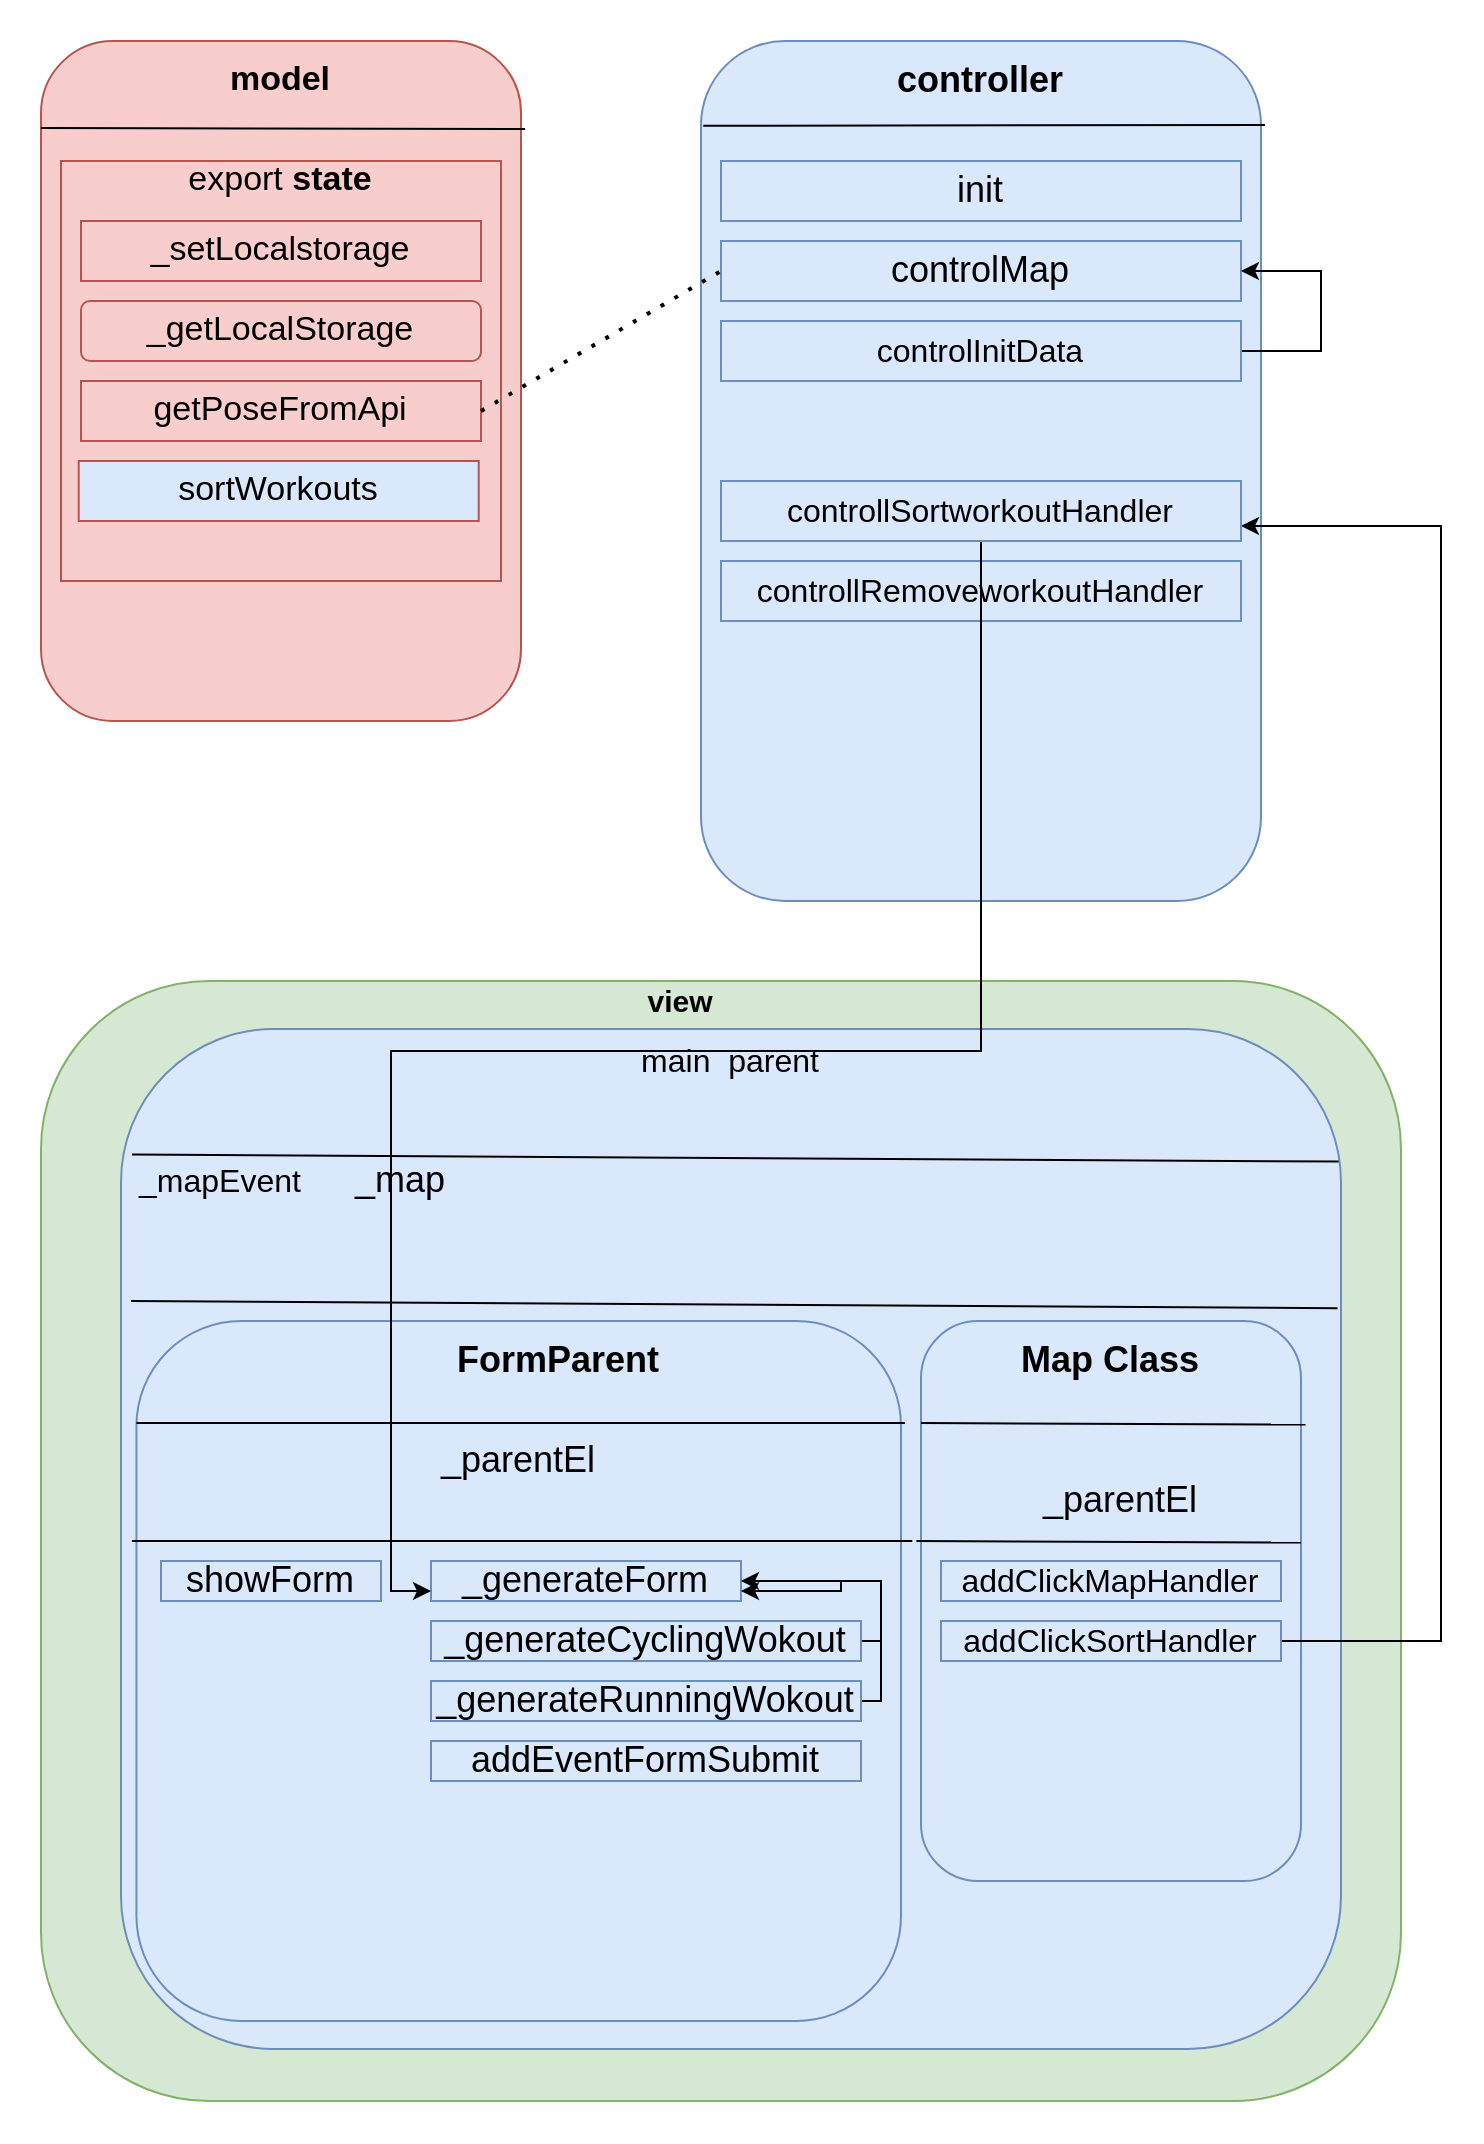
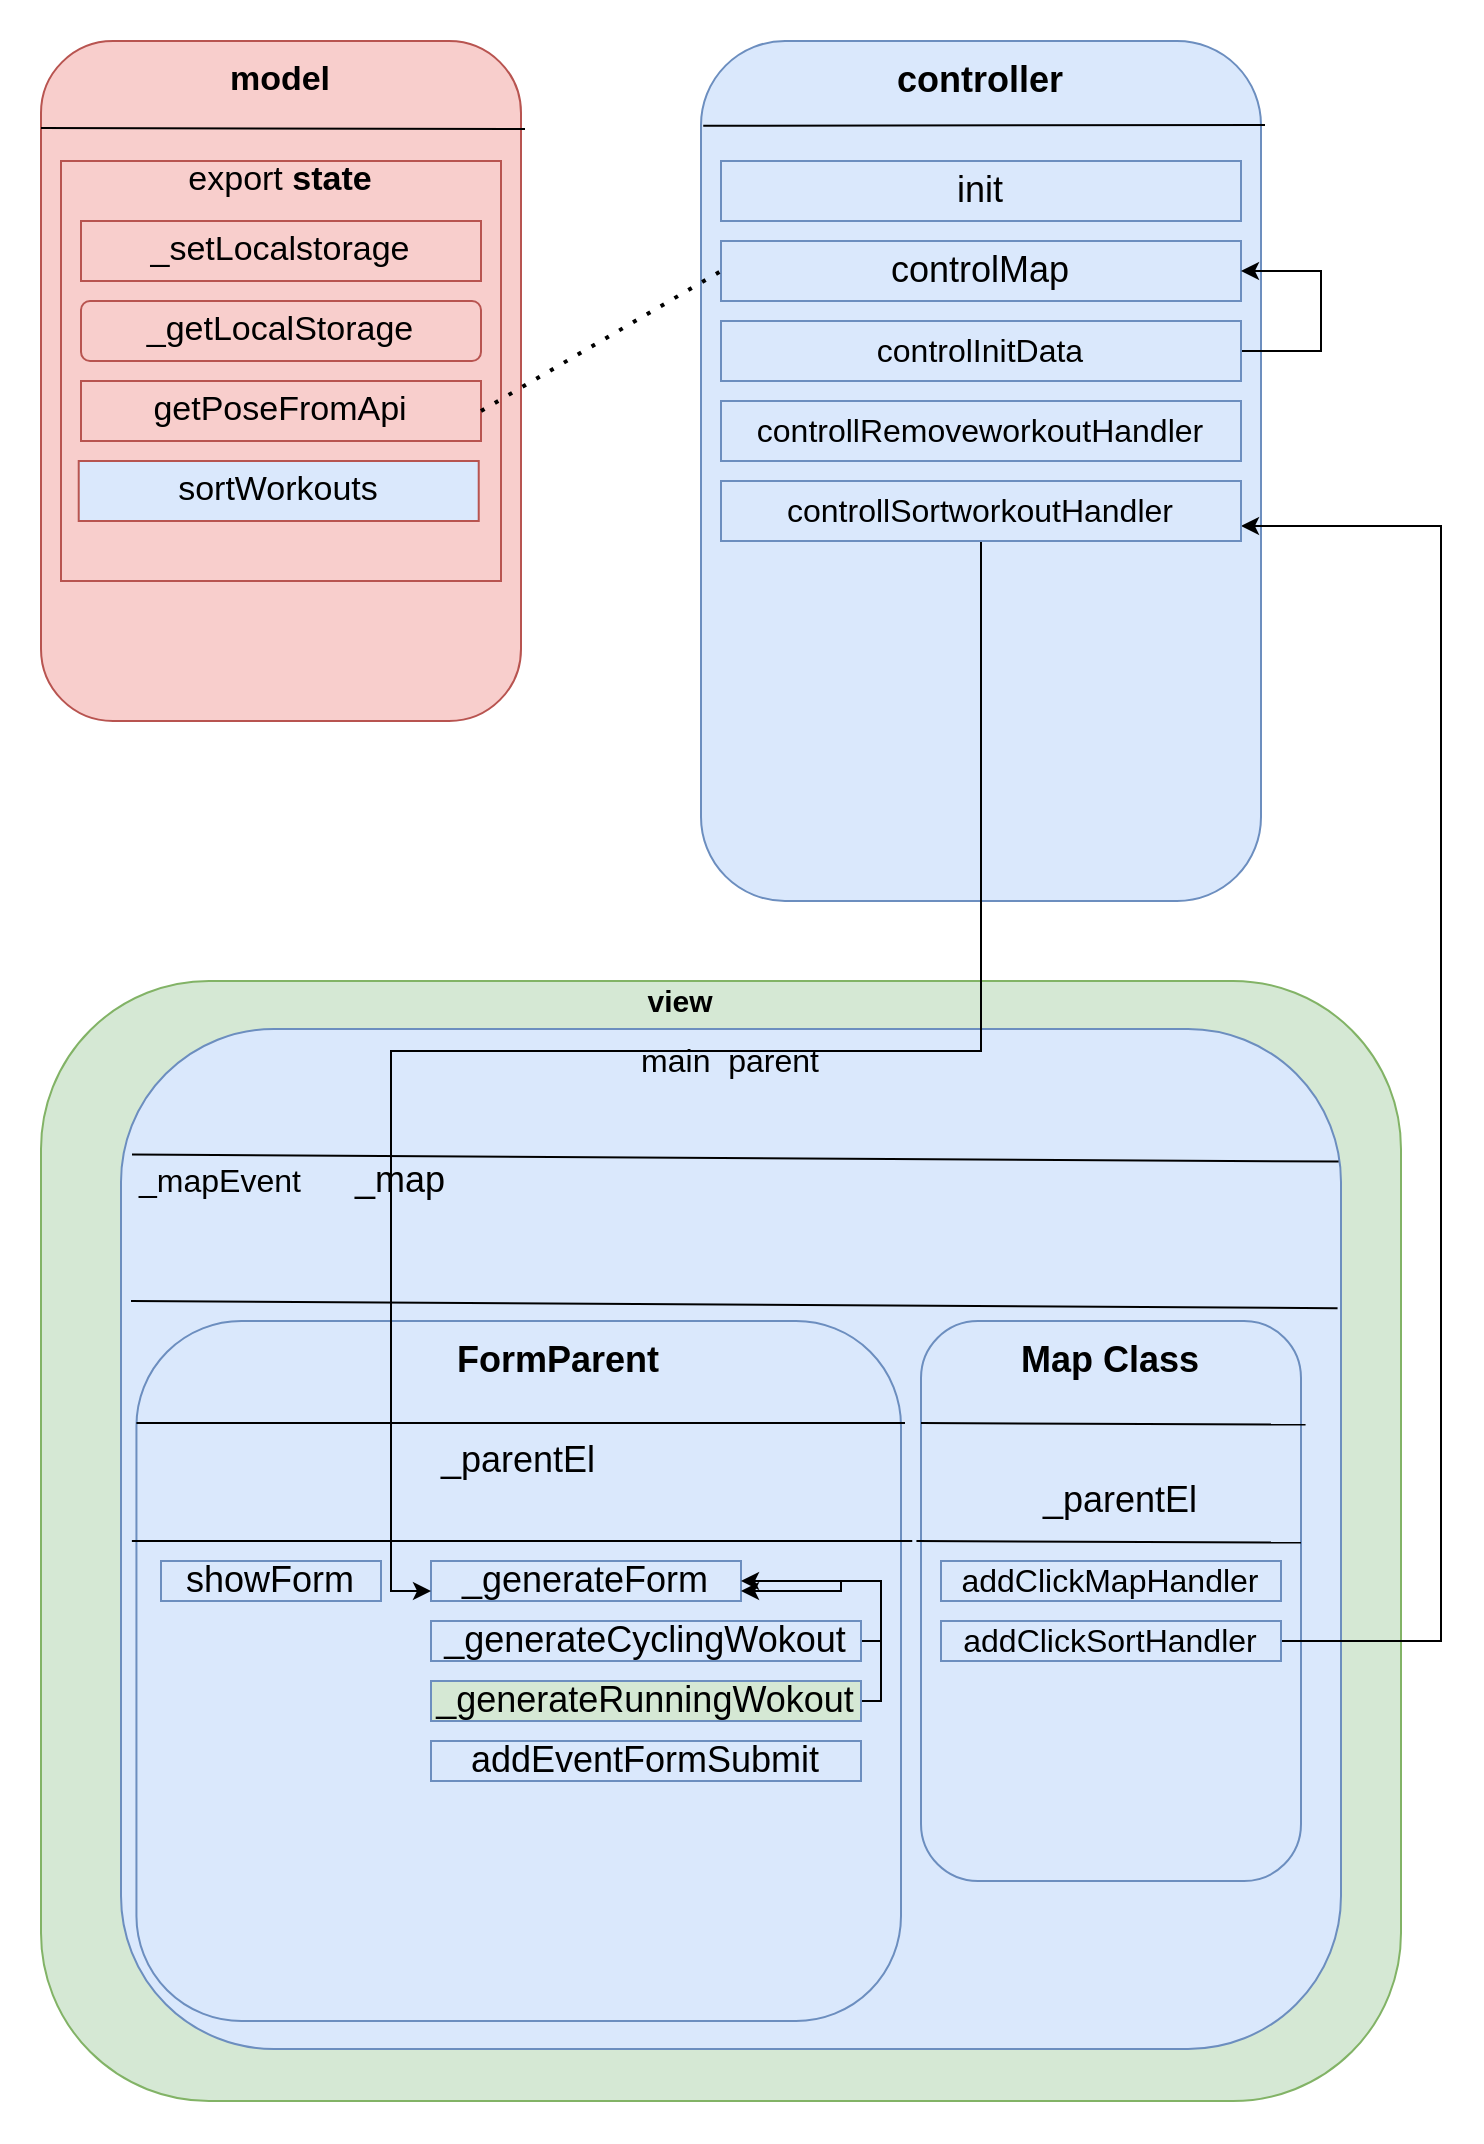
node "controllRemoveworkoutHandler": moved (981, 591) -> (981, 431)
node "_generateRunningWokout": fillcolor #dae8fc -> #d5e8d4
